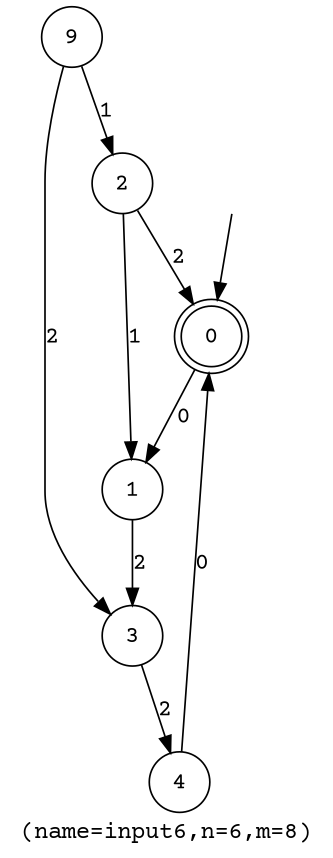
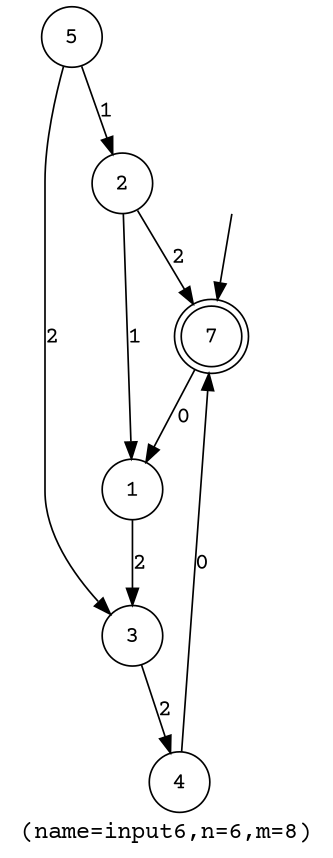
node "9": label "9" -> "5"
node "0": label "0" -> "7"
